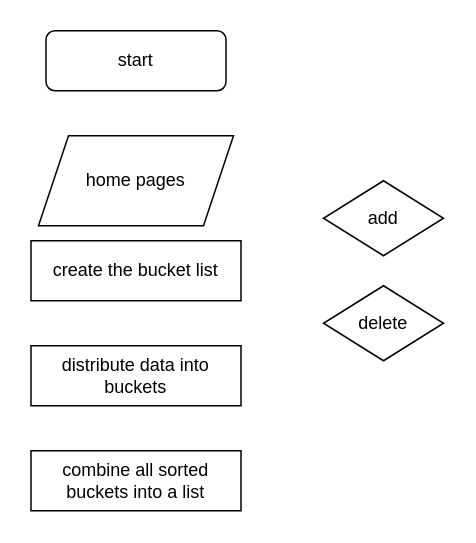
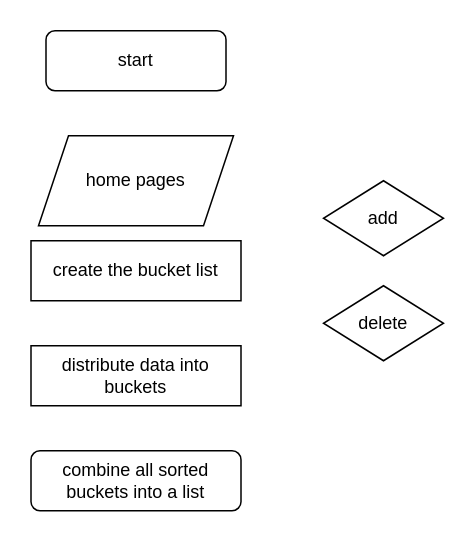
node "combine all sorted buckets into a list": shape rectangle -> rounded rectangle
